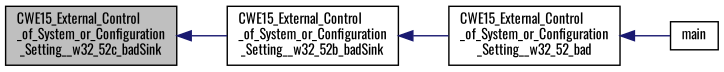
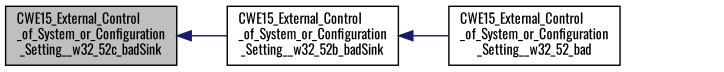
node "main": removed
